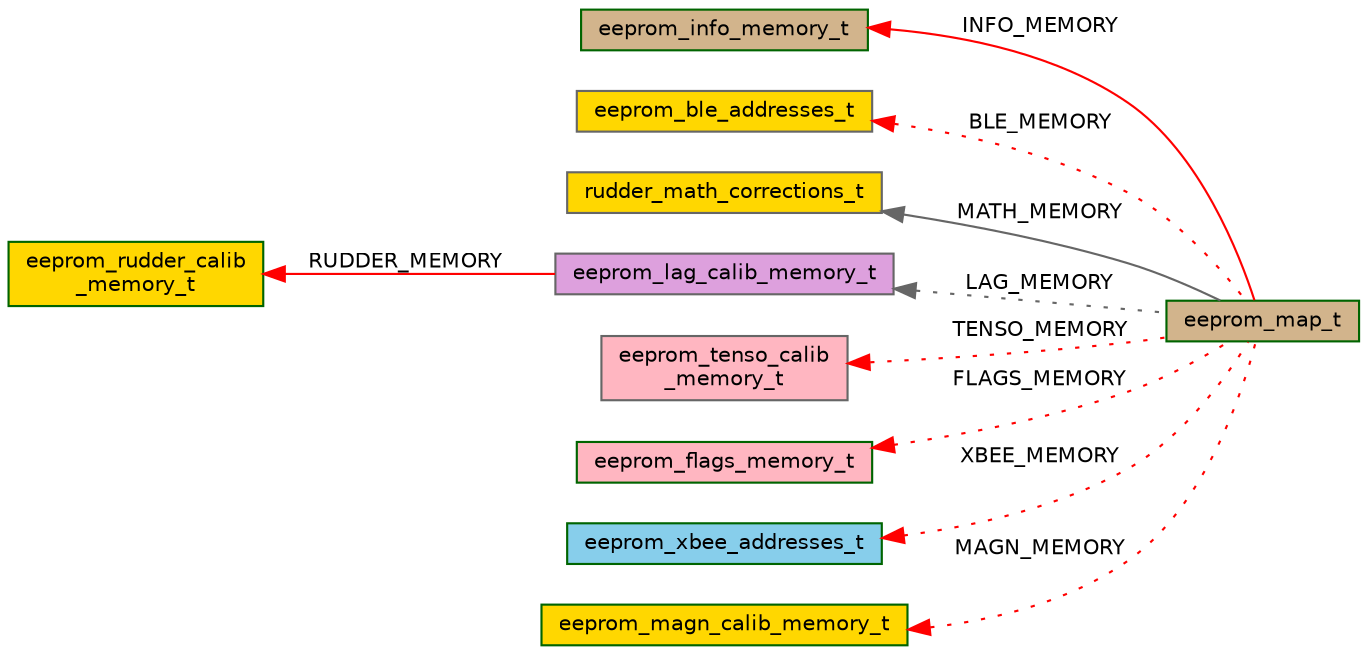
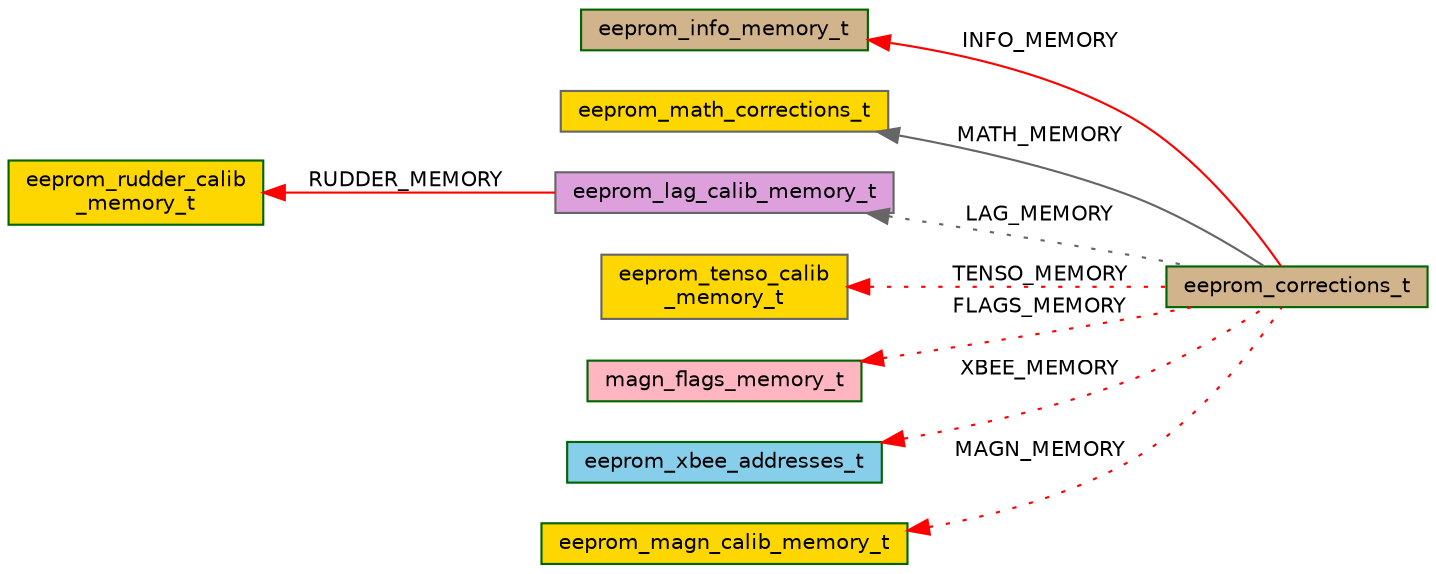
node "eeprom_ble_addresses_t": removed
node "rudder_math_corrections_t": label "rudder_math_corrections_t" -> "eeprom_math_corrections_t"
node "eeprom_map_t": label "eeprom_map_t" -> "eeprom_corrections_t"
node "eeprom_tenso_calib _memory_t": fillcolor lightpink -> gold
node "eeprom_flags_memory_t": label "eeprom_flags_memory_t" -> "magn_flags_memory_t"
